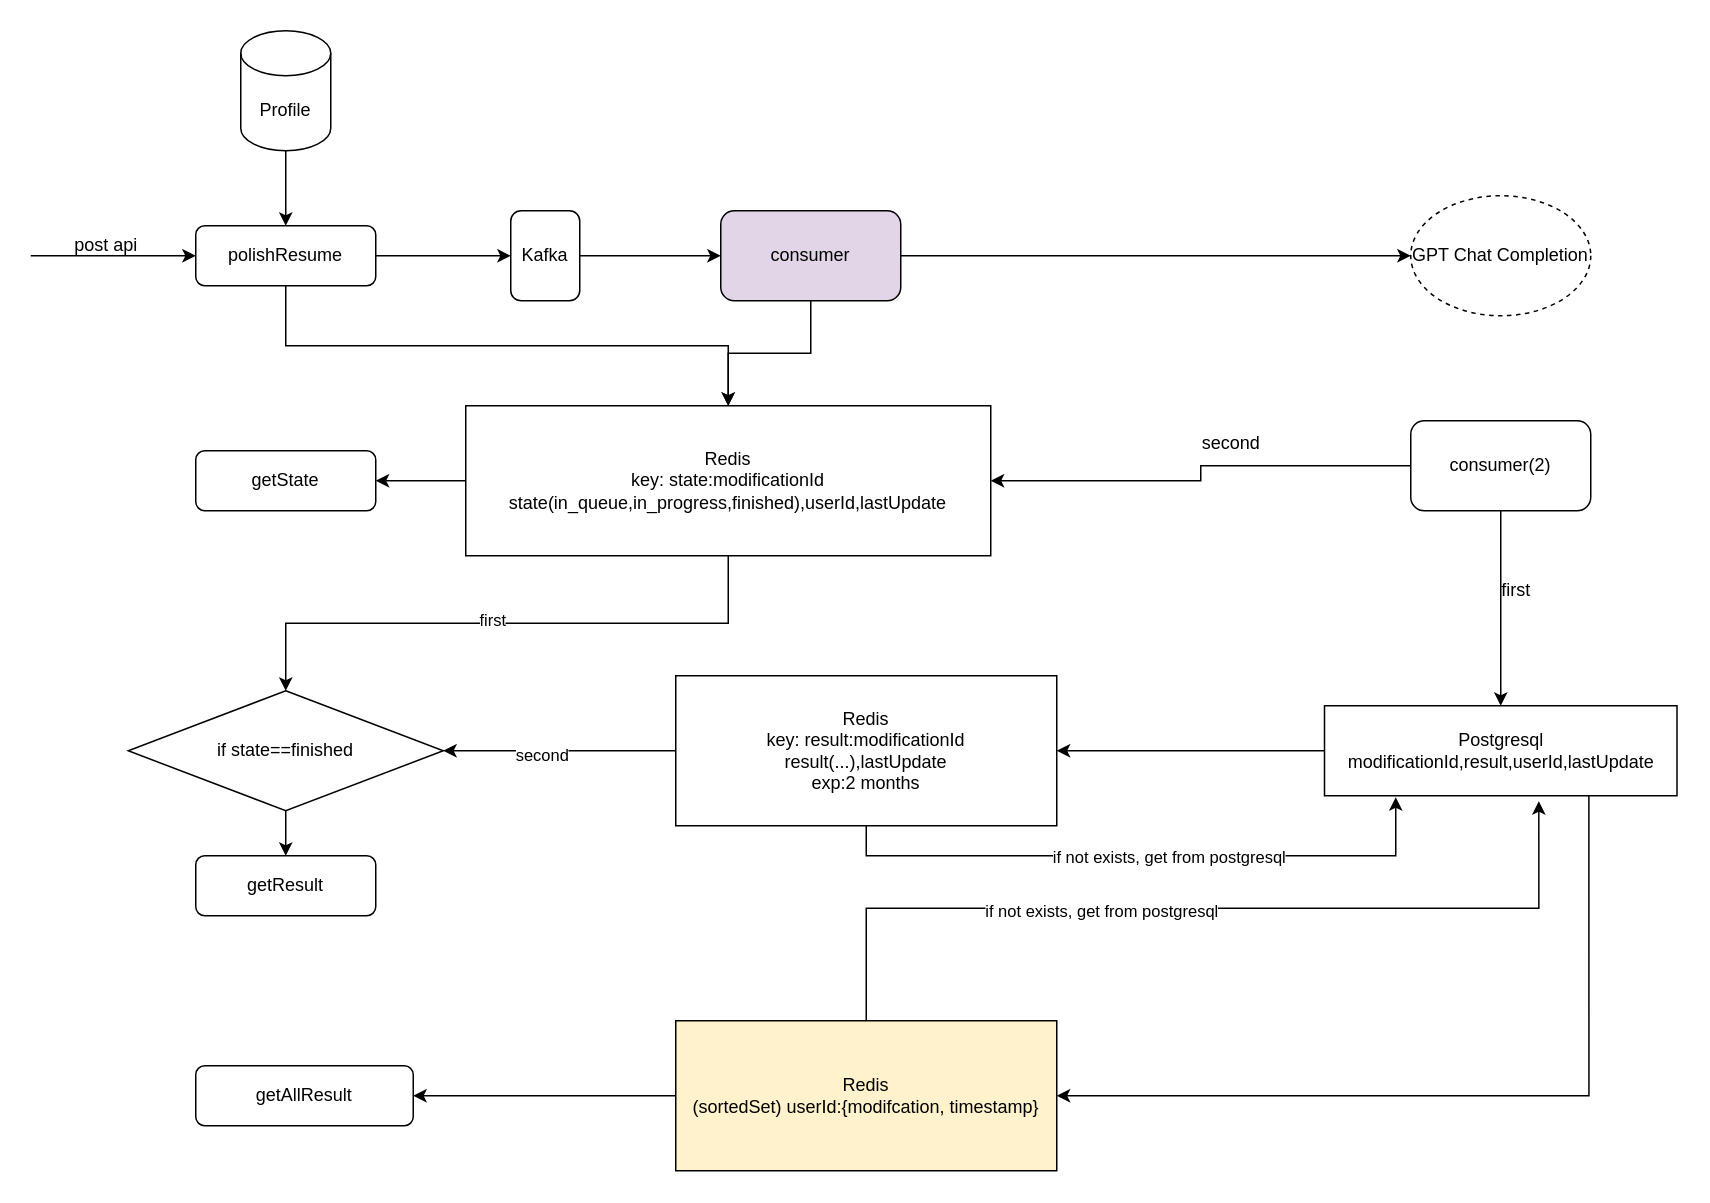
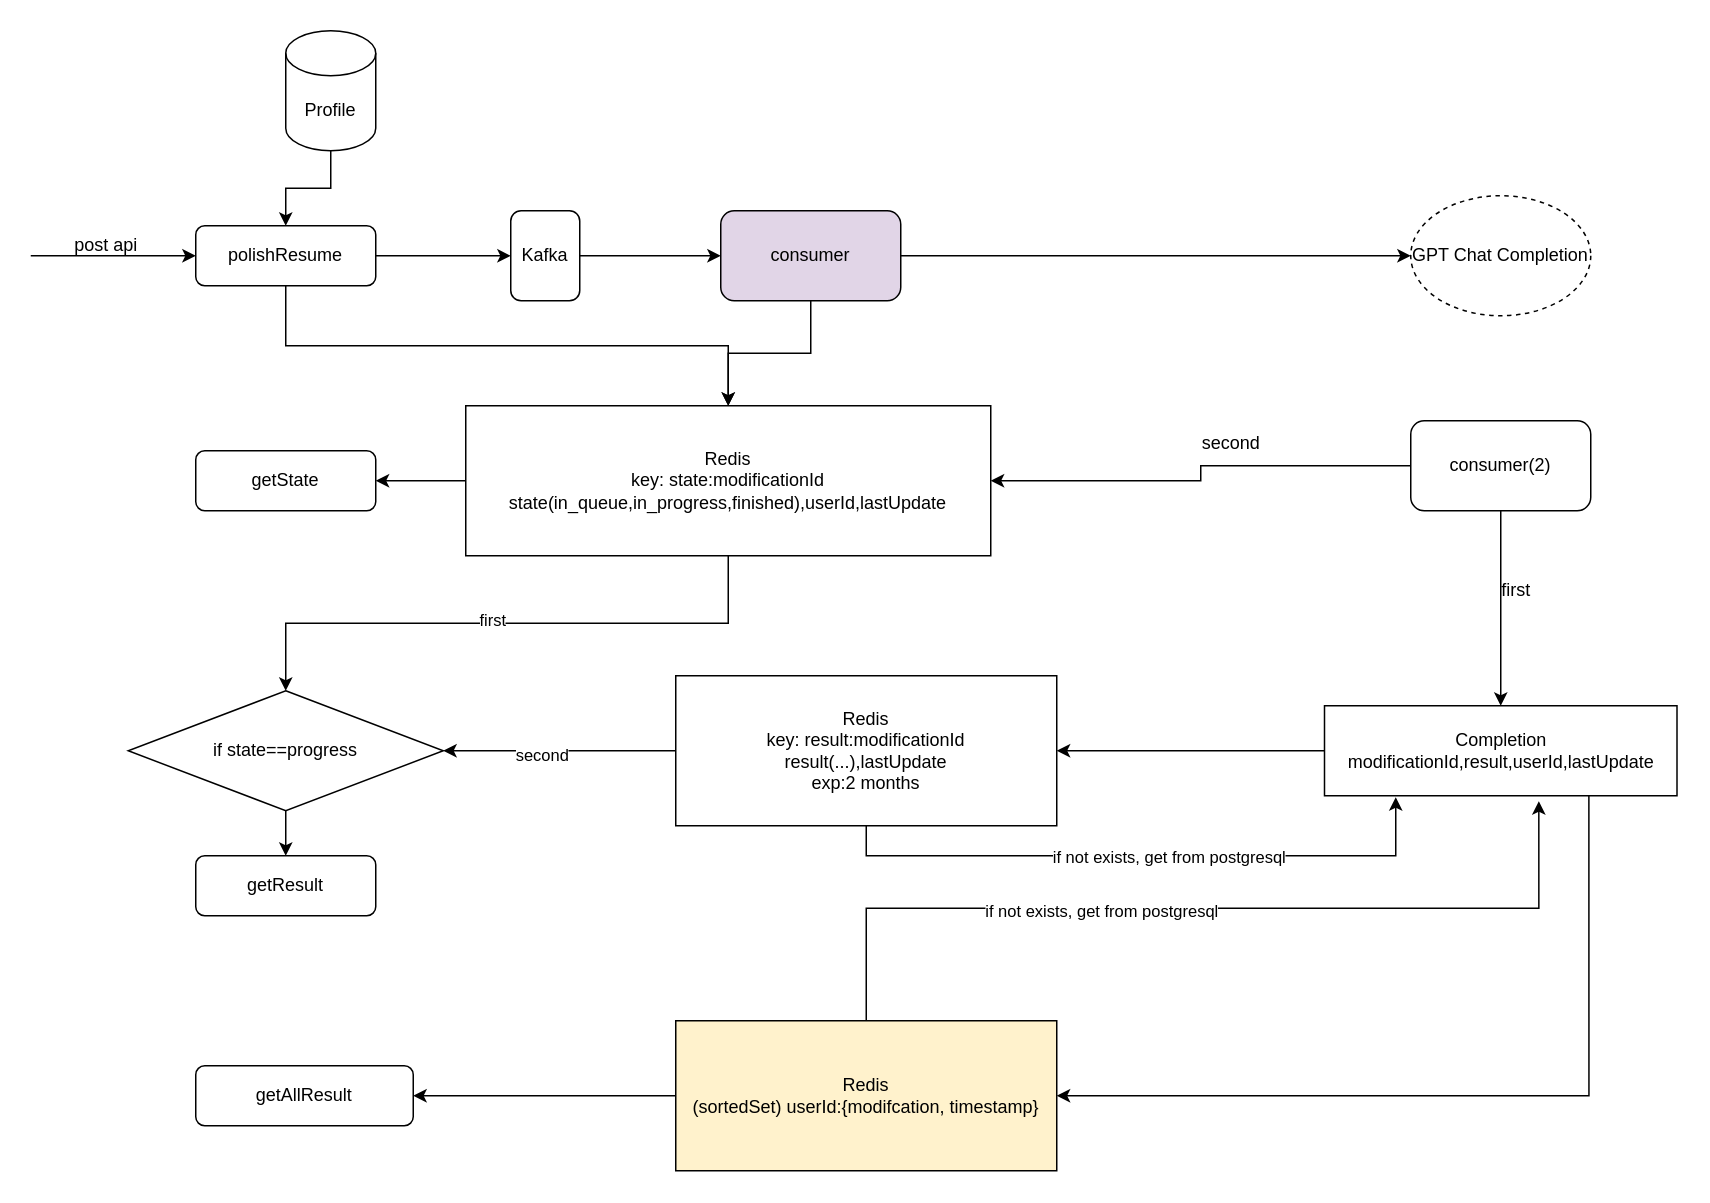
node "Profile": moved (286, 91) -> (331, 91)
node "if state==finished": label "if state==finished" -> "if state==progress"
node "Postgresql modificationId,result,userId,lastUpdate": label "Postgresql modificationId,result,userId,lastUpdate" -> "Completion modificationId,result,userId,lastUpdate"
